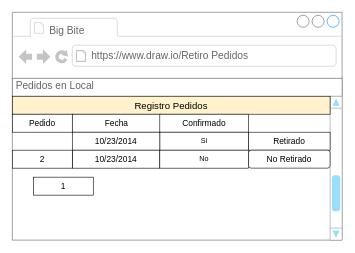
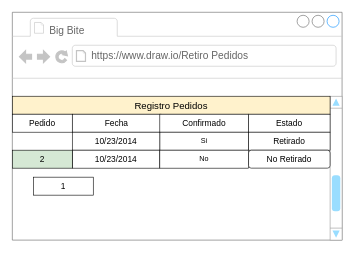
node "Pedidos en Local": removed
node "Estado": added
node "2": fillcolor #ffffff -> #d5e8d4
